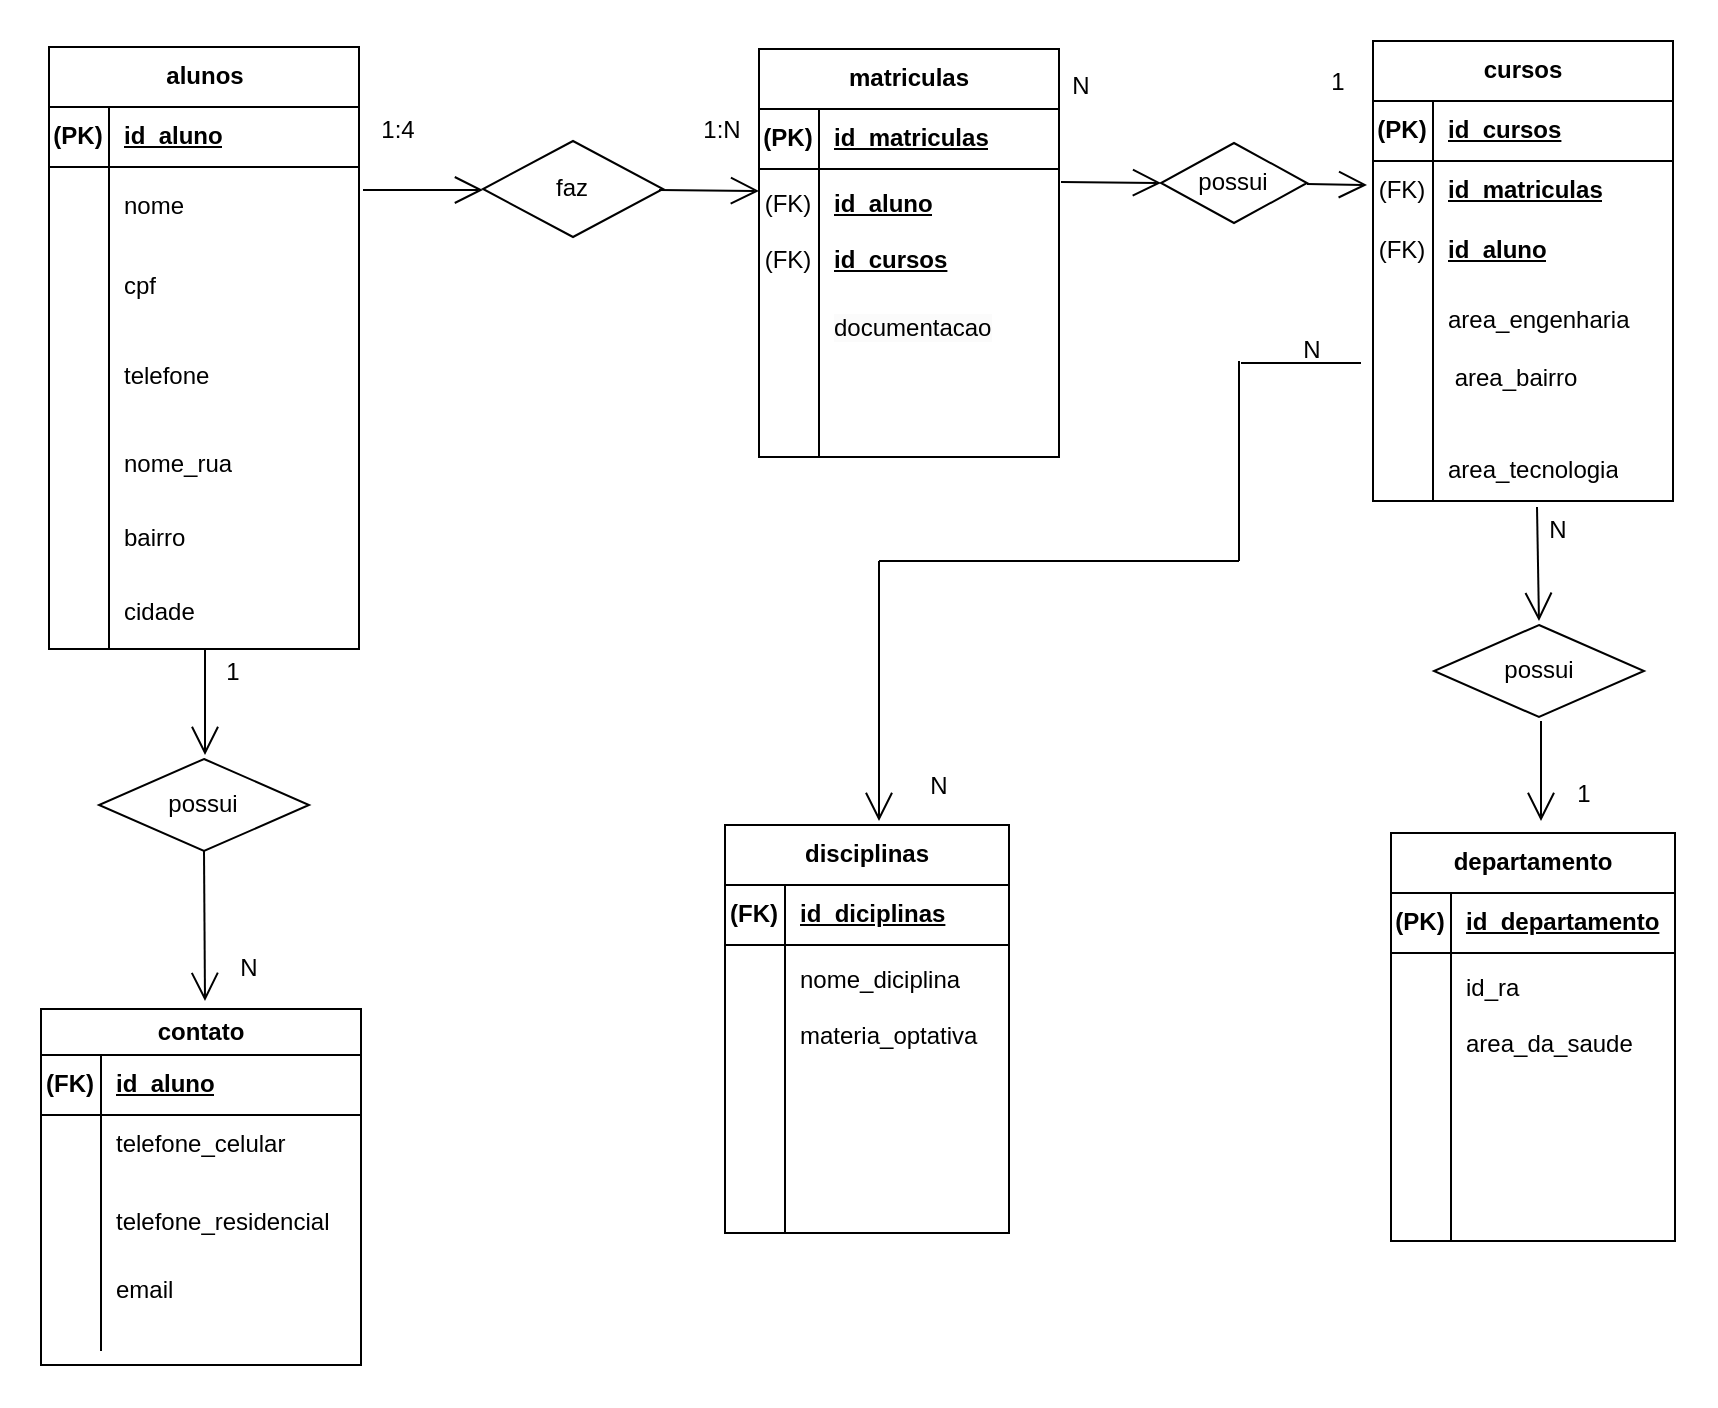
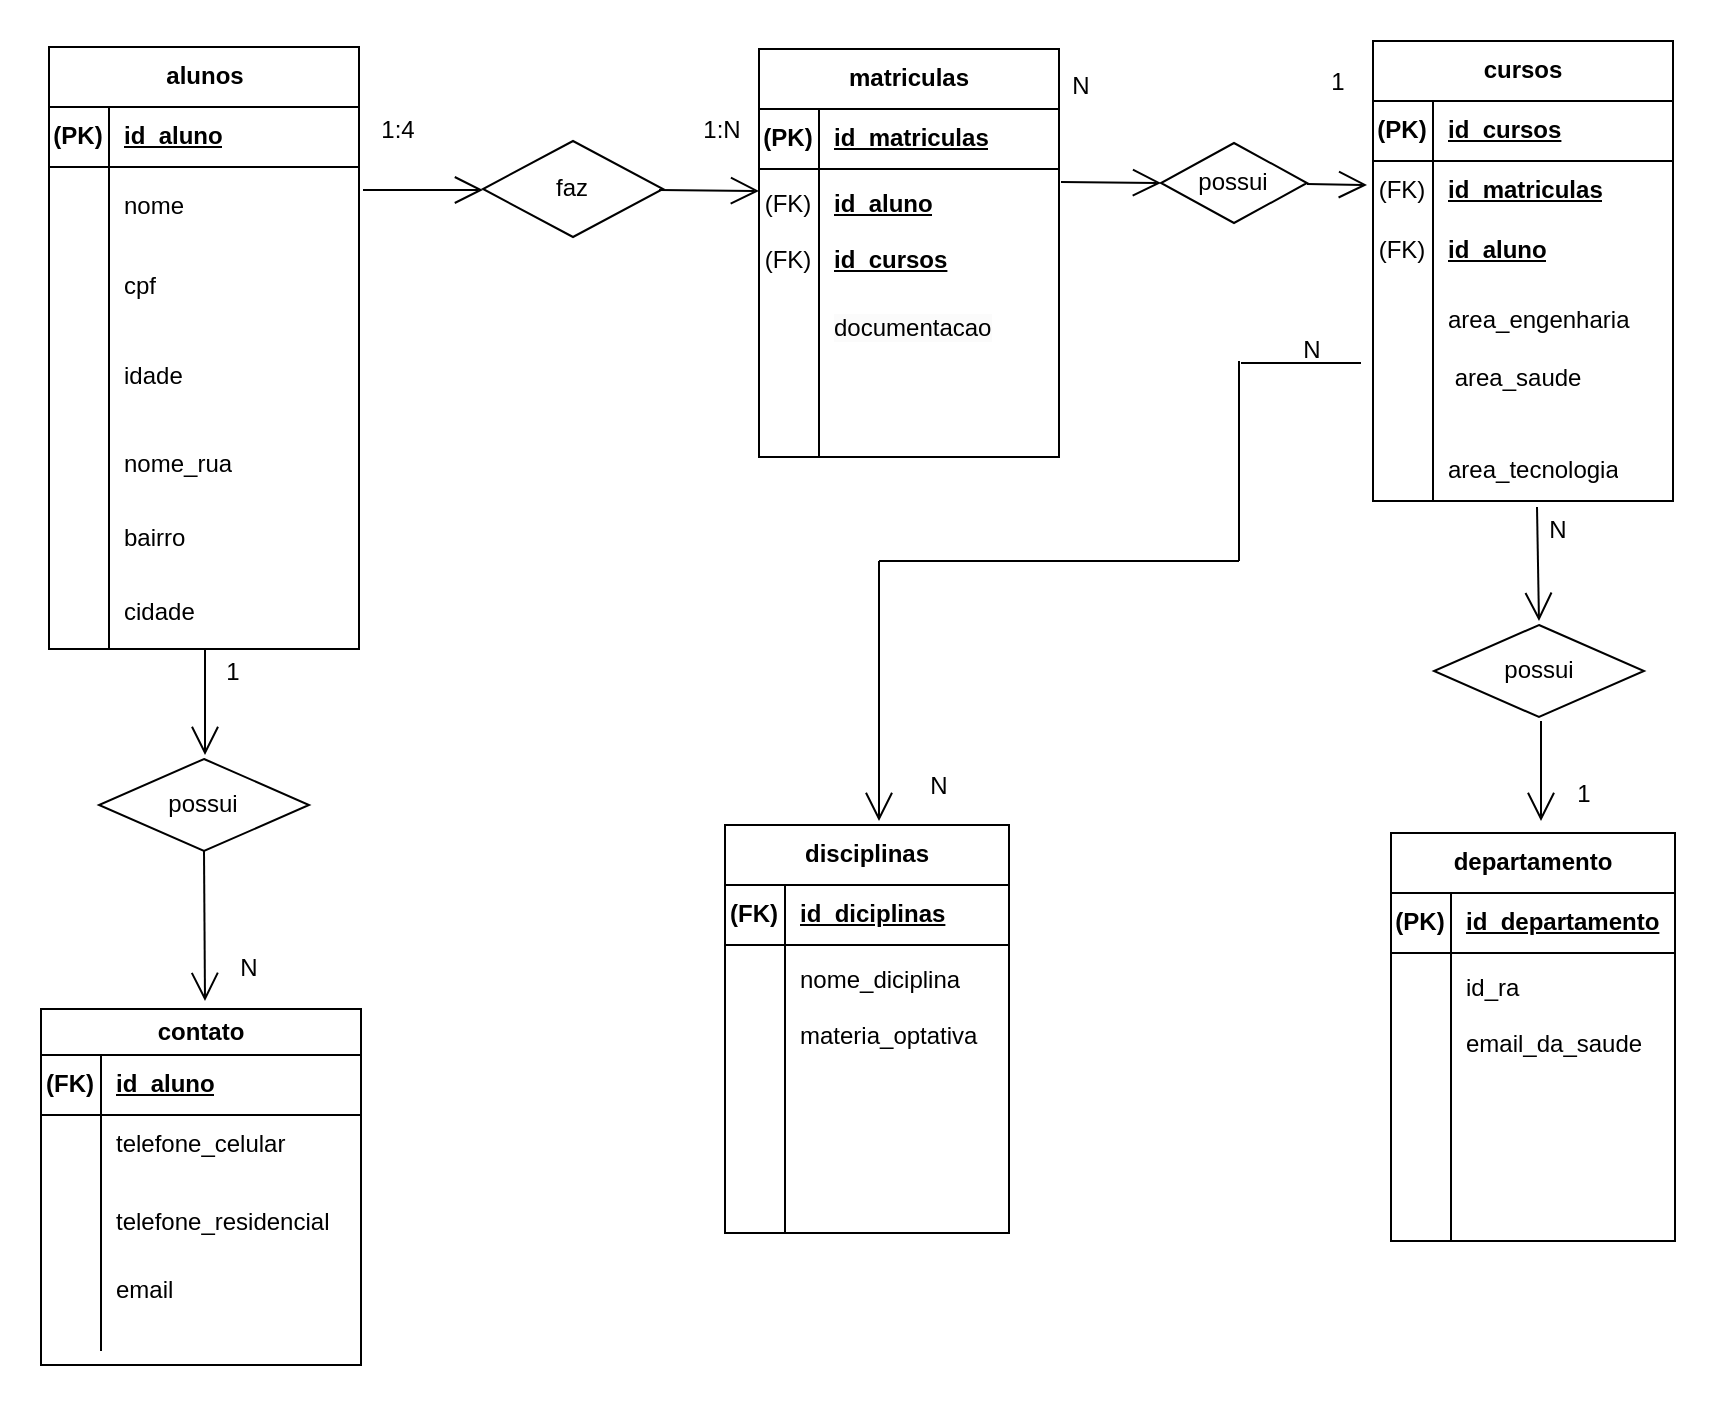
node "telefone": label "telefone" -> "idade"
node "area_bairro": label "area_bairro" -> "area_saude"
node "area_da_saude": label "area_da_saude" -> "email_da_saude"
